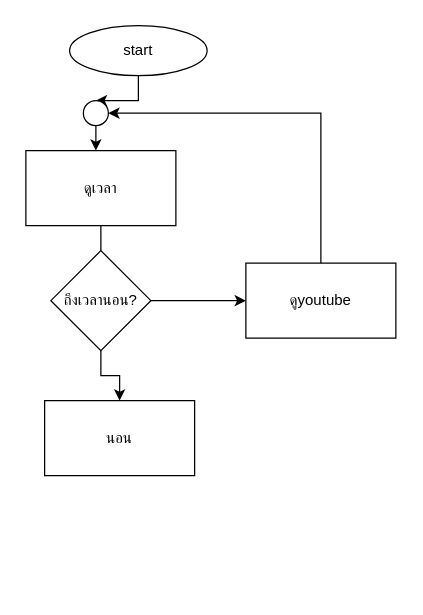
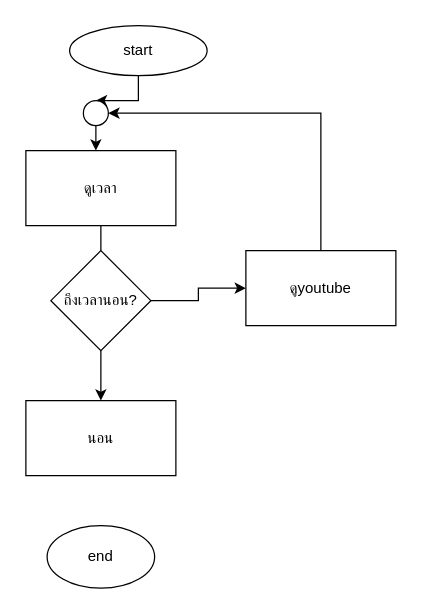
node "ดูyoutube": moved (321, 301) -> (321, 288)
node "นอน": moved (119, 438) -> (101, 438)
node "end": added
